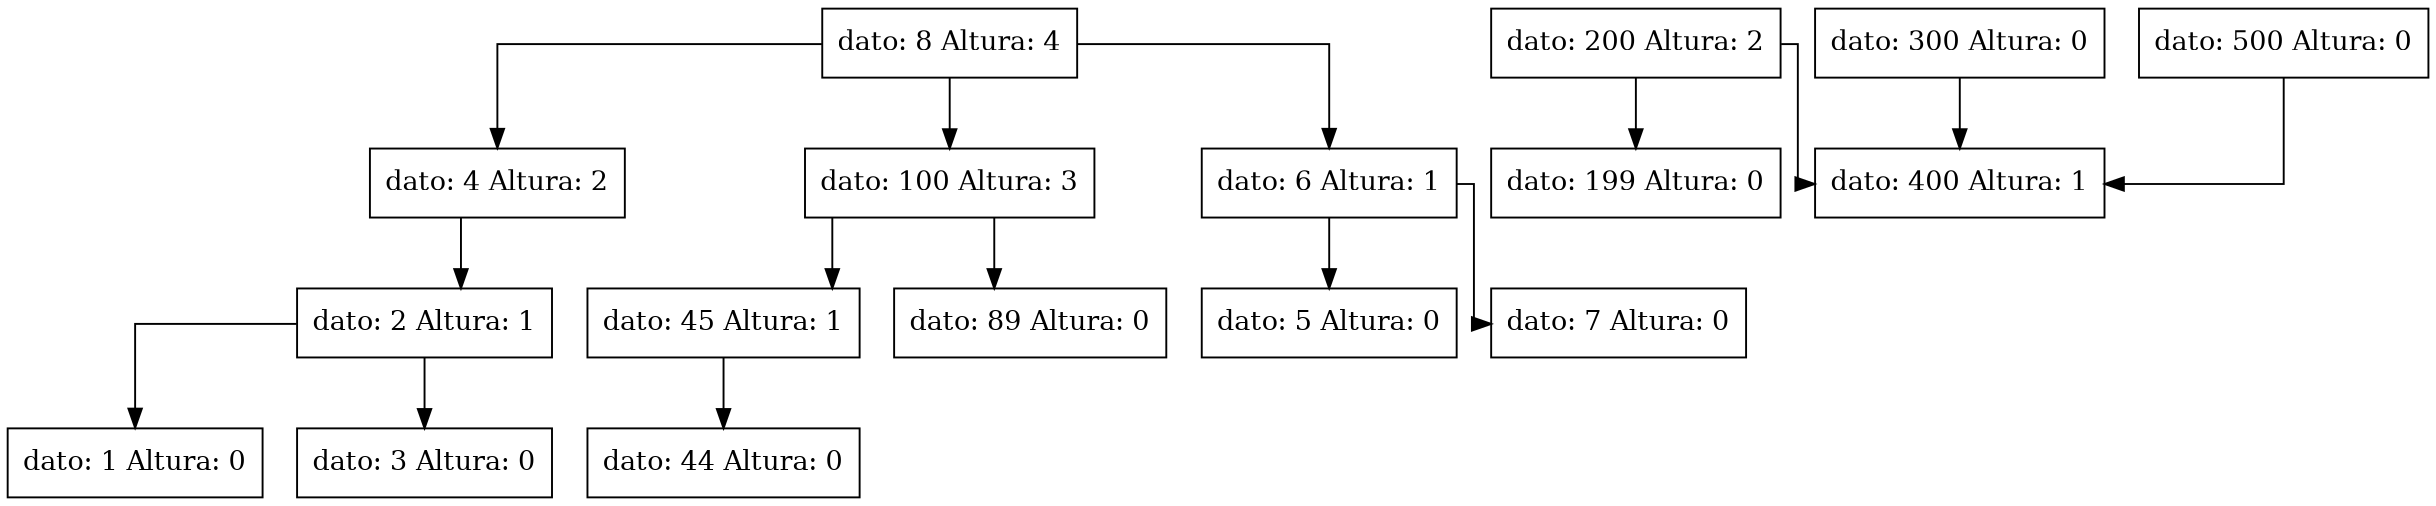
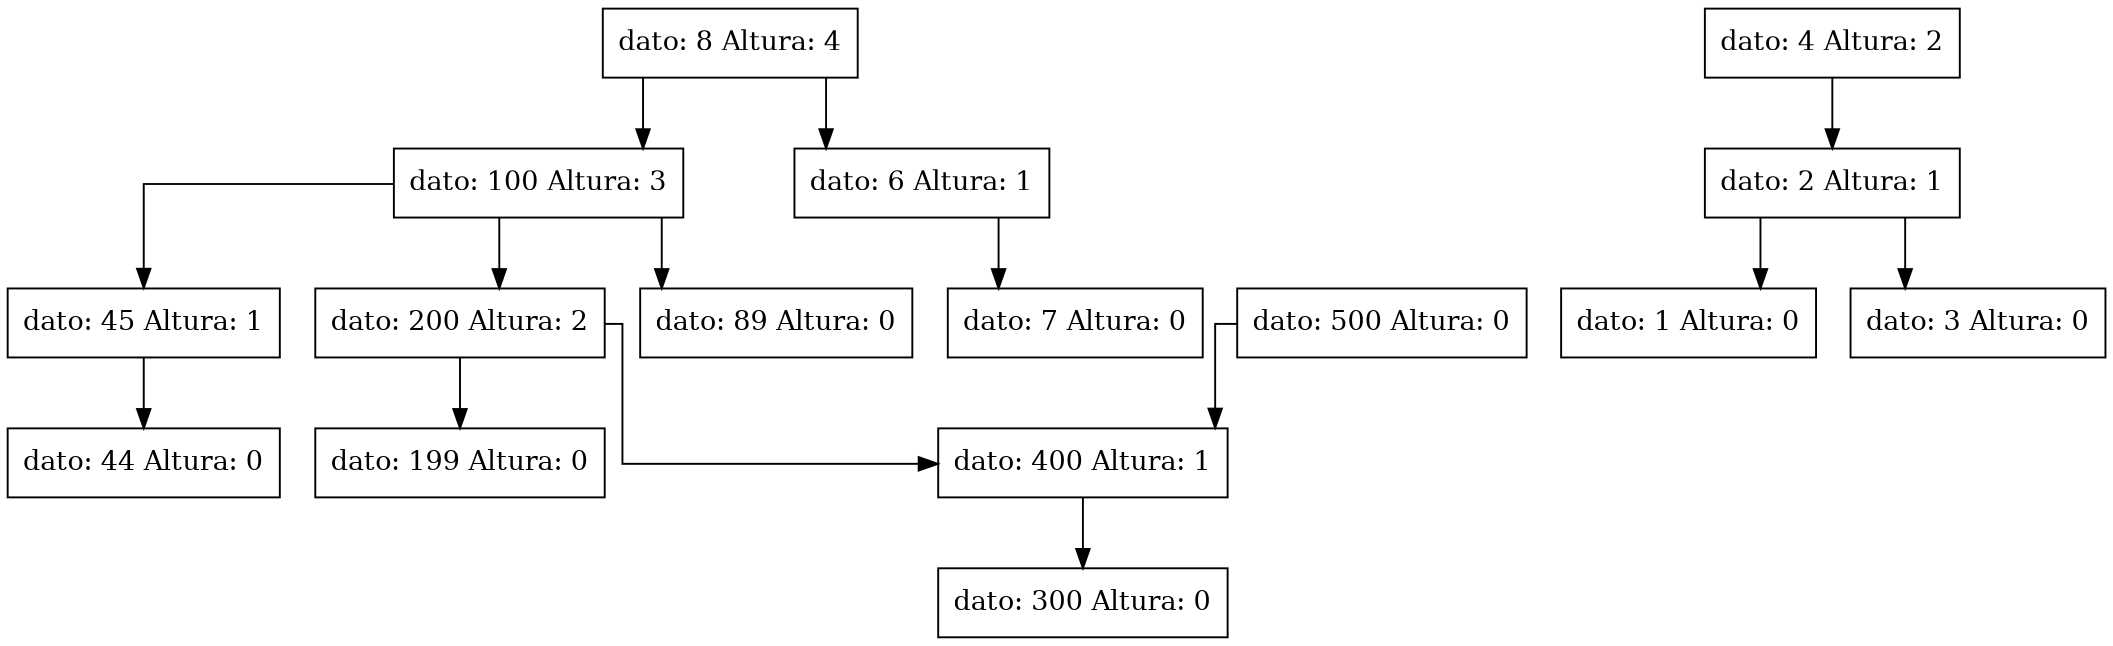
edge "dato: 8 Altura: 4" -> "dato: 4 Altura: 2": removed
edge "dato: 300 Altura: 0" -> "dato: 400 Altura: 1": reversed
edge "dato: 100 Altura: 3" -> "dato: 200 Altura: 2": added
node "dato: 5 Altura: 0": removed
